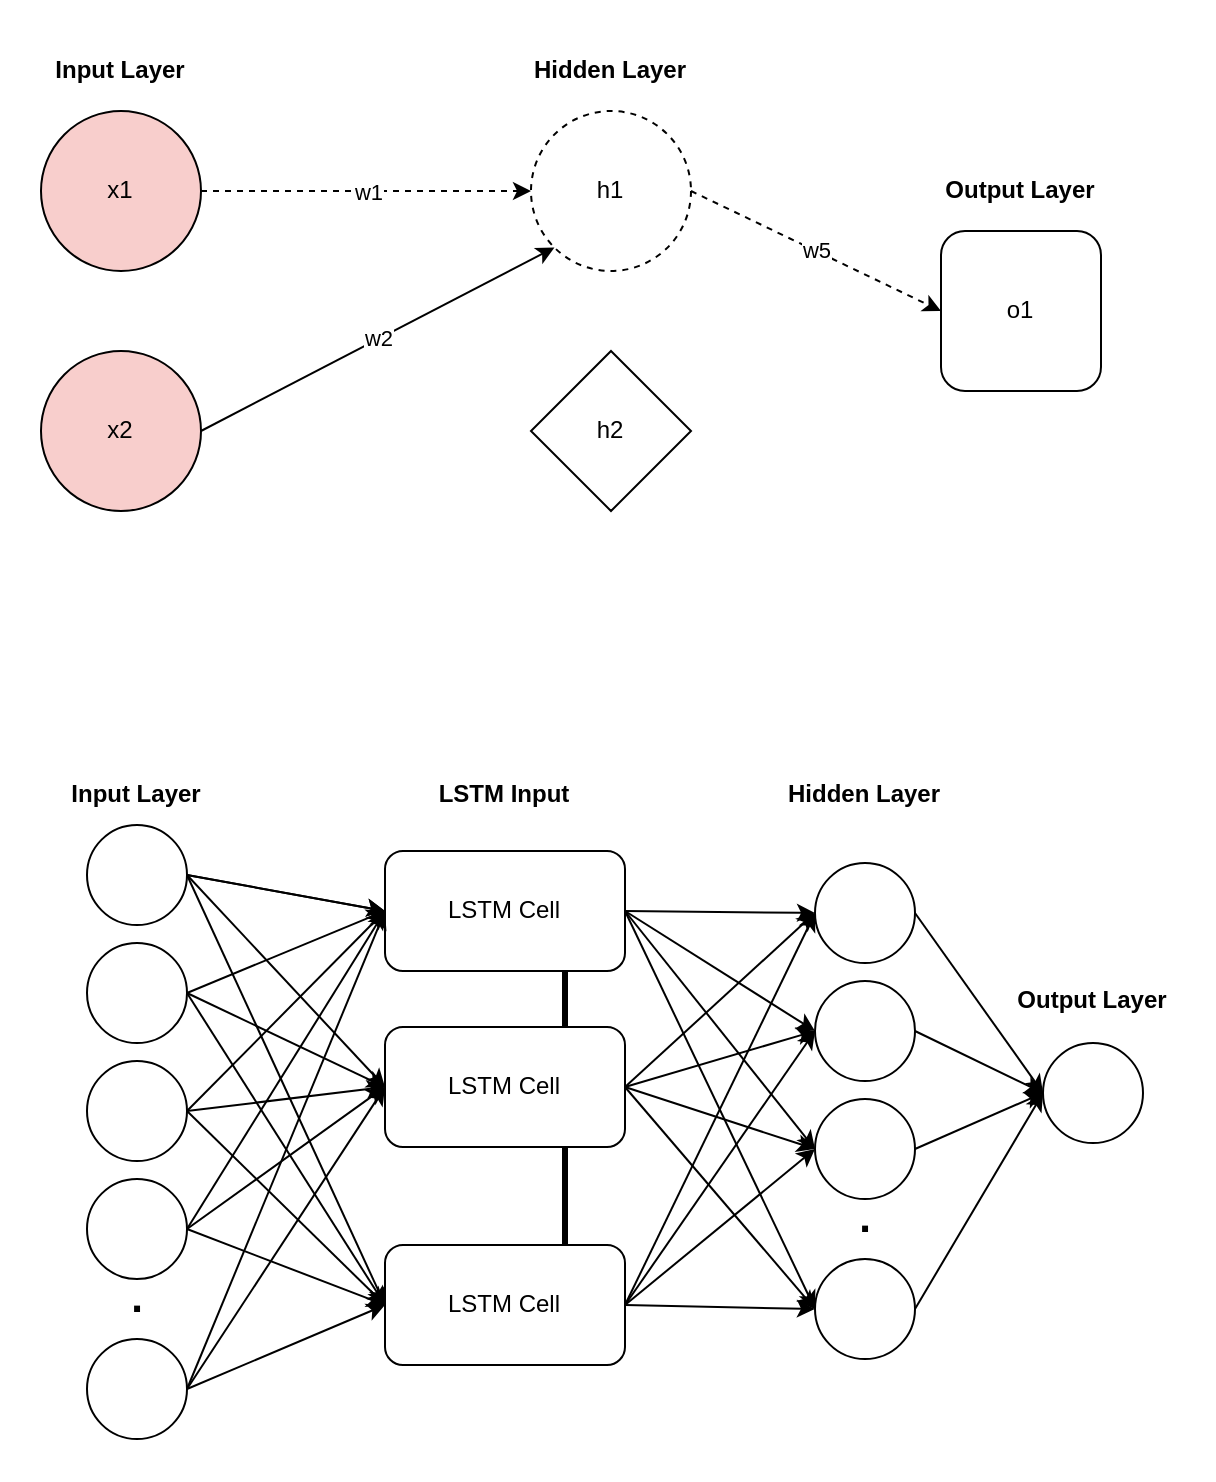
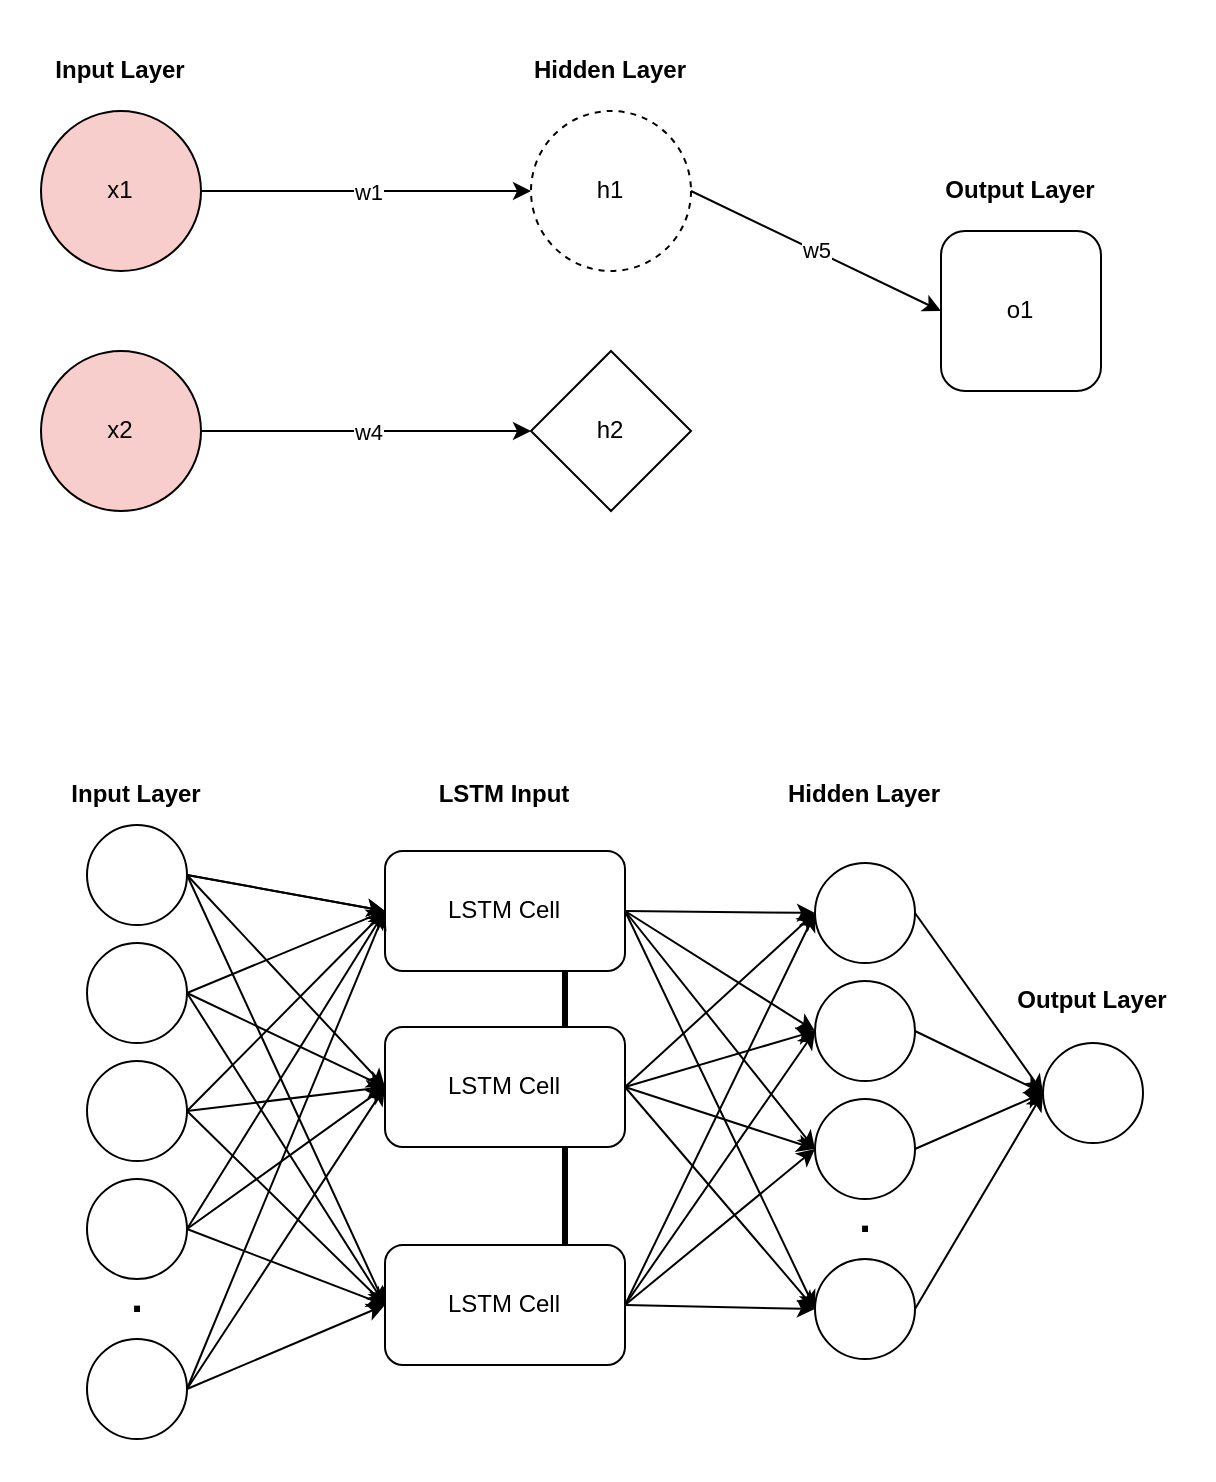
edge "x1" -> "h1": style dashed -> solid
edge "h1" -> "o1": style dashed -> solid
edge "x2" -> "h1": removed, label "w2"
edge "x2" -> "h2": added, label "w4"
